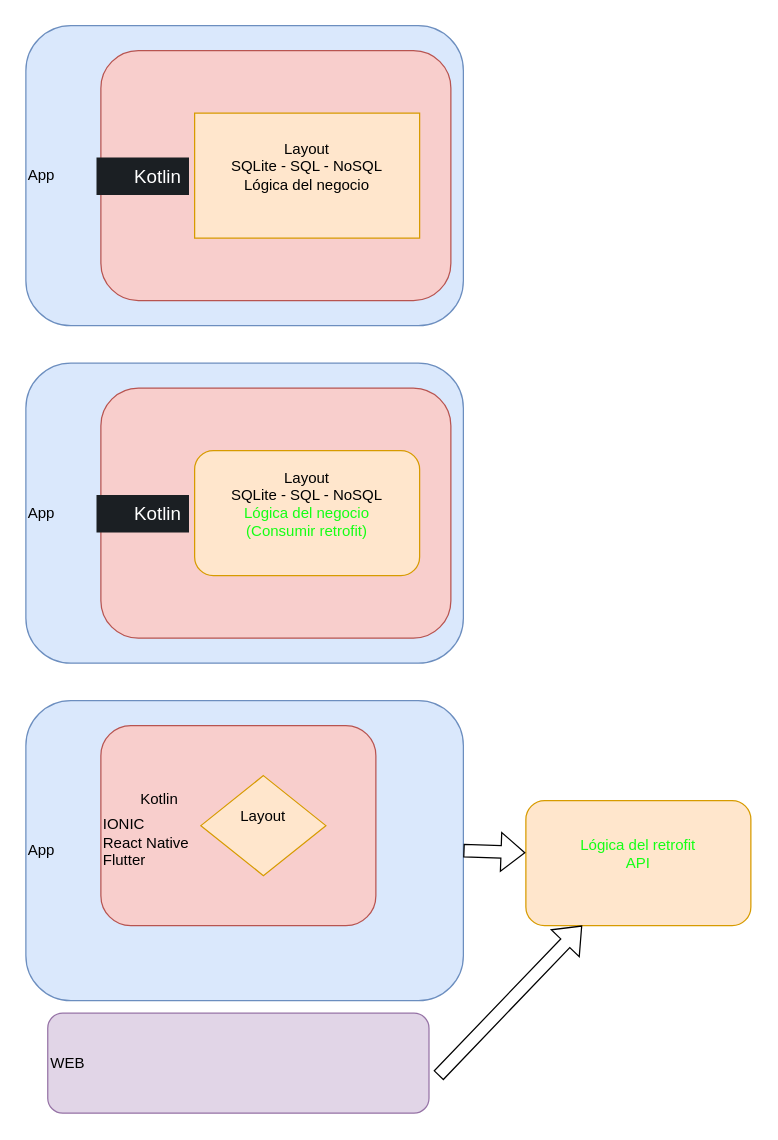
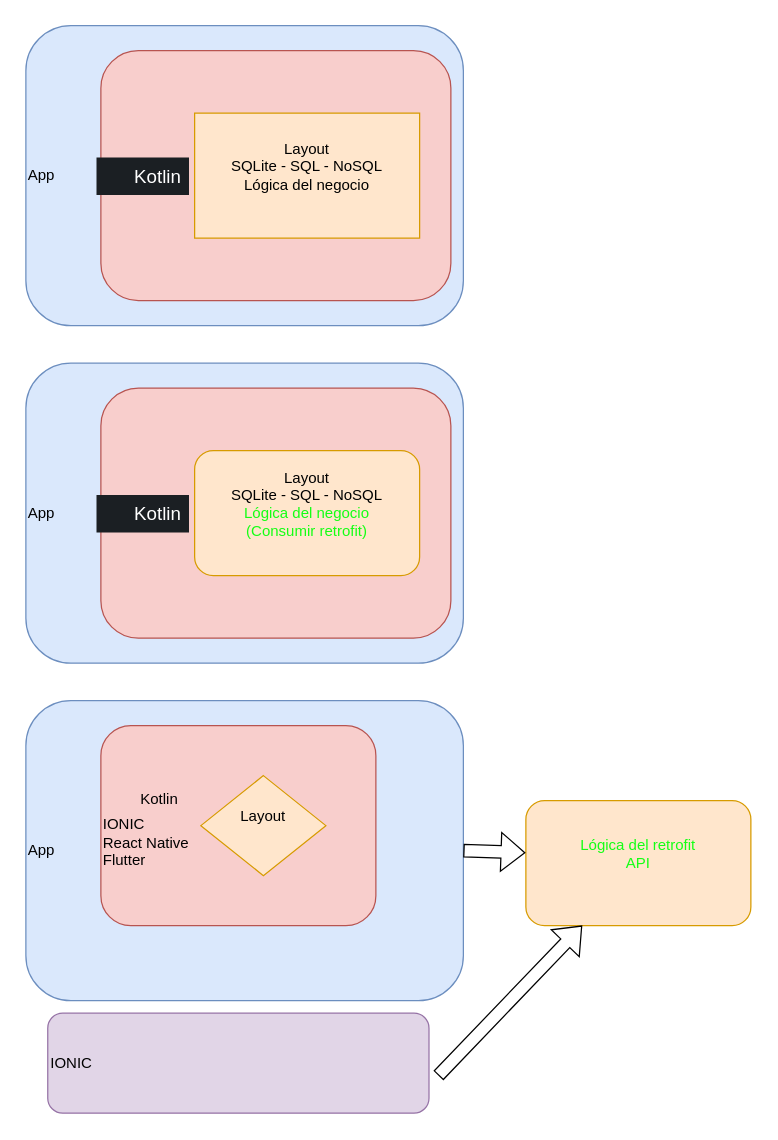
node "WEB": label "WEB" -> "IONIC"
